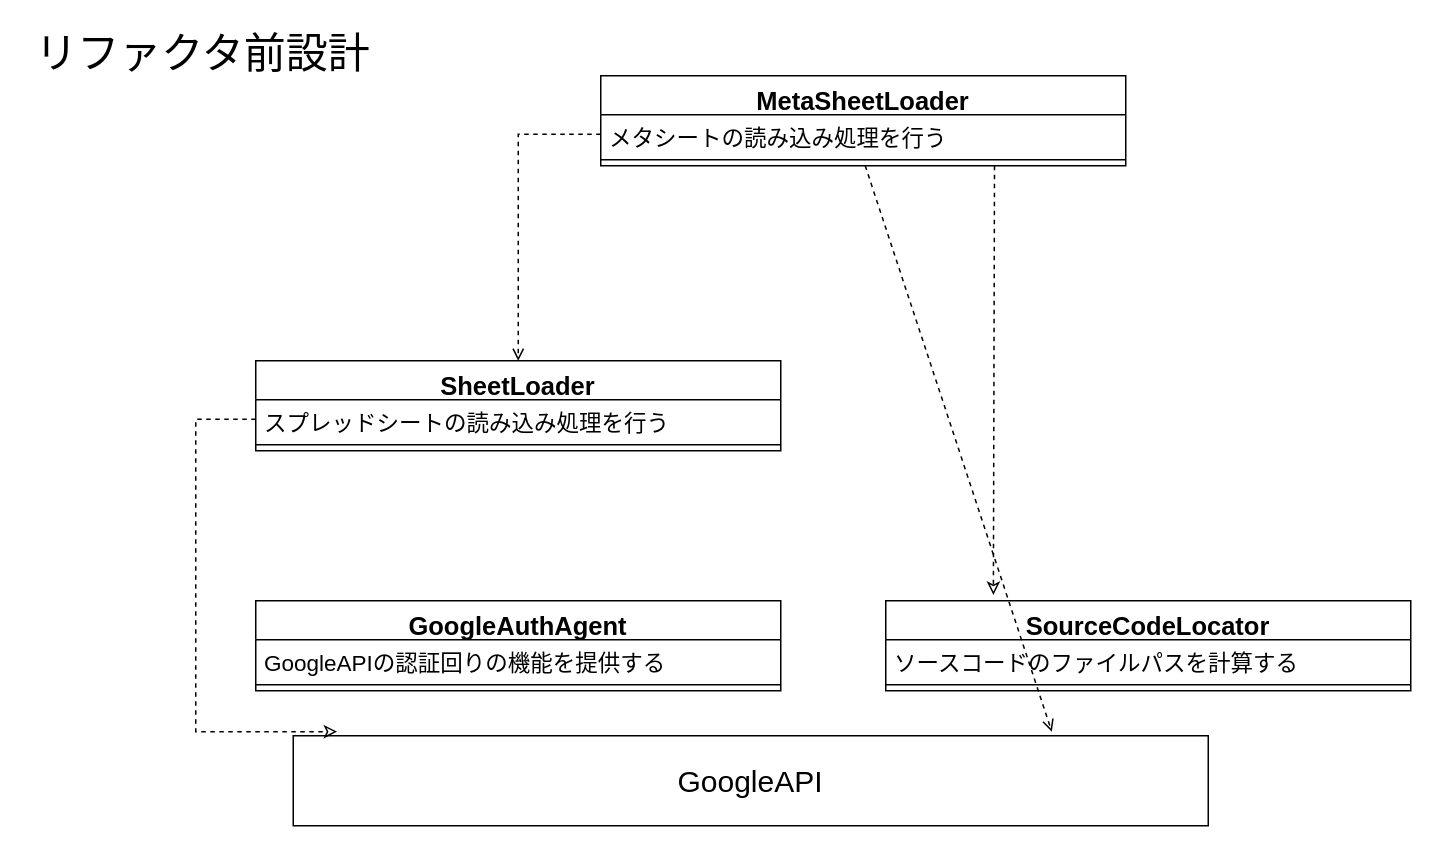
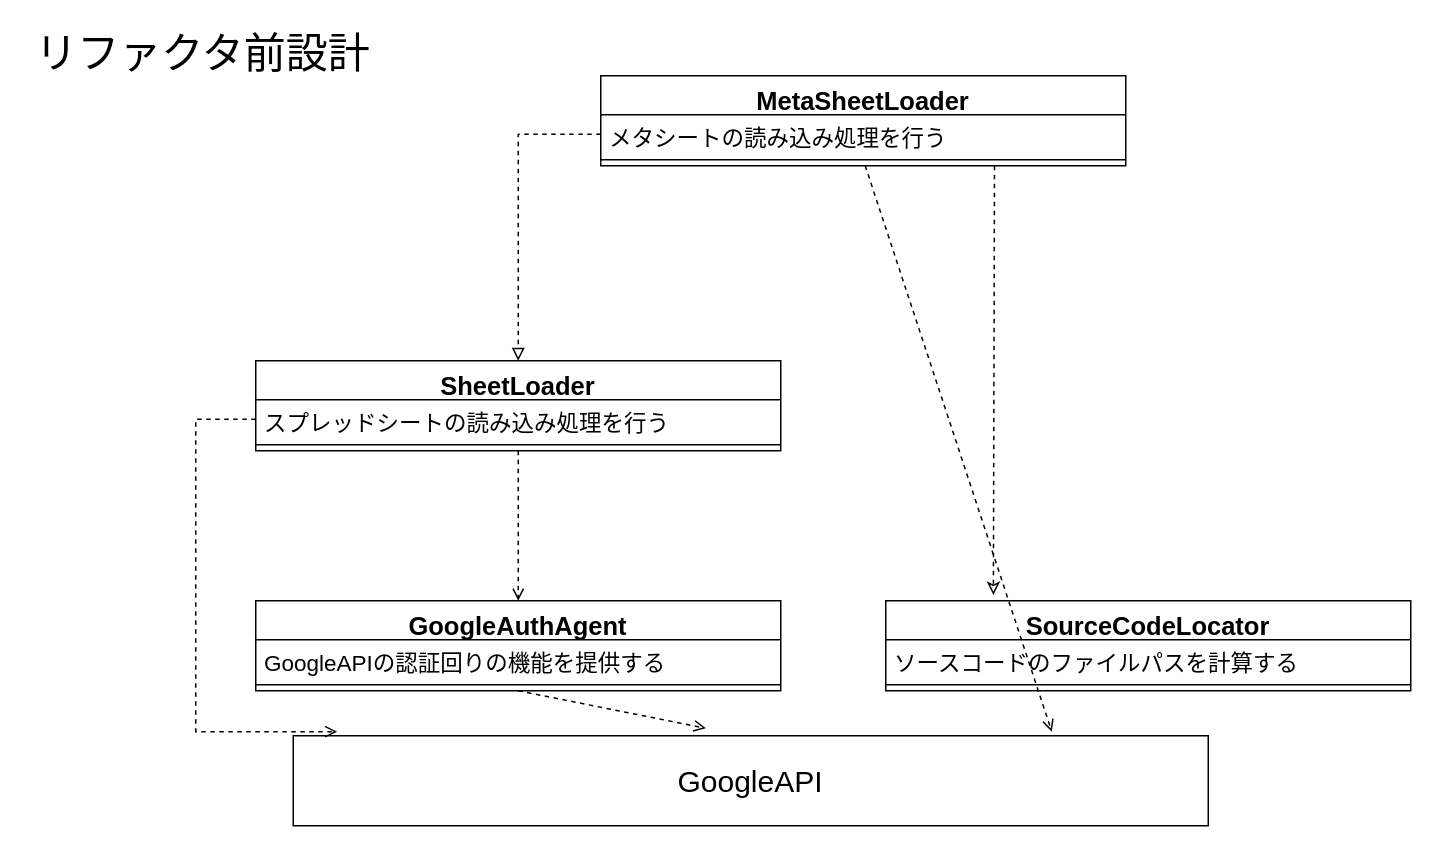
edge "メタシートの読み込み処理を行う" -> "SheetLoader": arrowhead open -> block
edge "SheetLoader" -> "GoogleAuthAgent": added
edge "GoogleAuthAgent" -> "GoogleAPI": added
edge "スプレッドシートの読み込み処理を行う" -> "GoogleAPI": arrowhead classic -> open
